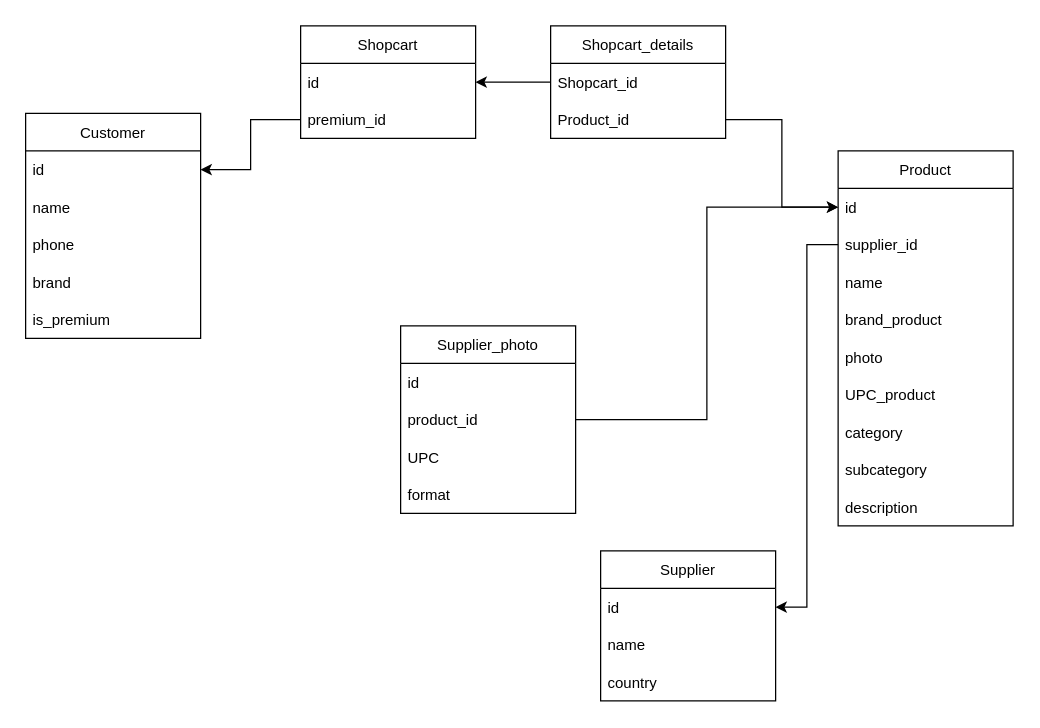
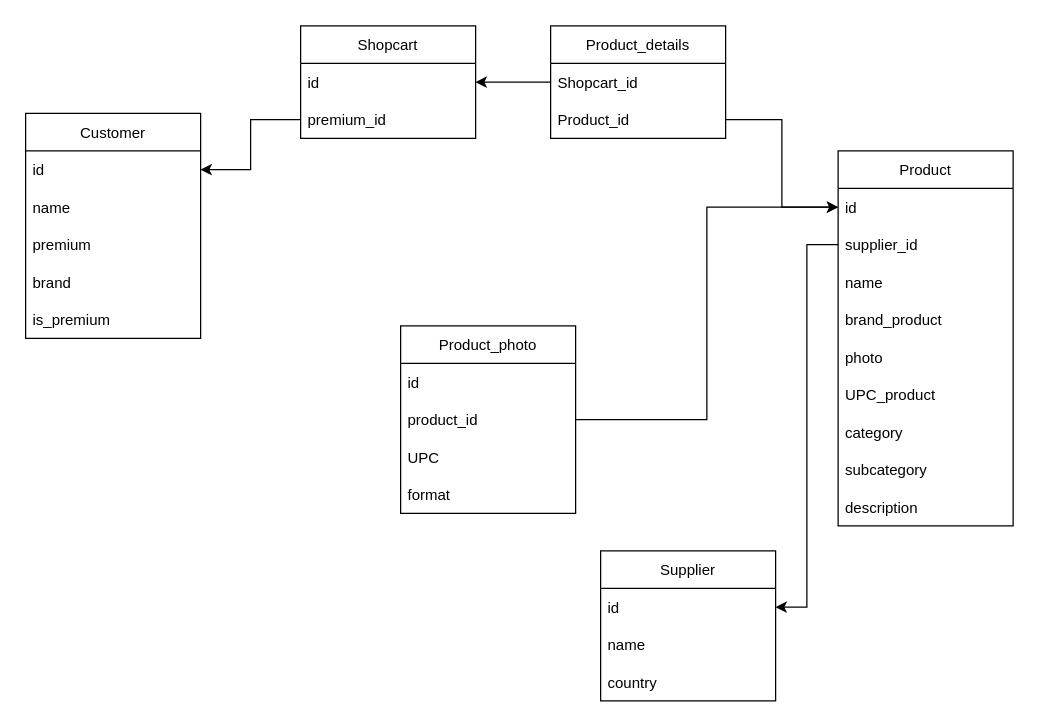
node "Shopcart_details": label "Shopcart_details" -> "Product_details"
node "phone": label "phone" -> "premium"
node "Supplier_photo": label "Supplier_photo" -> "Product_photo"
